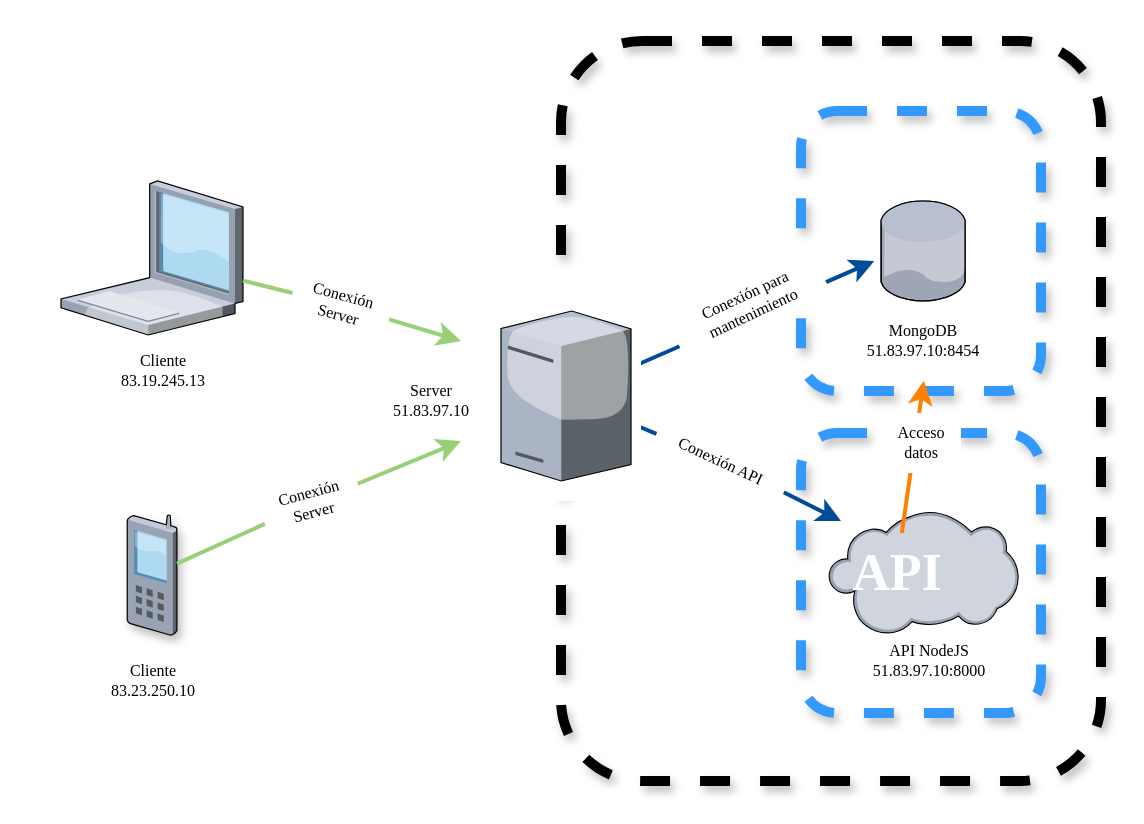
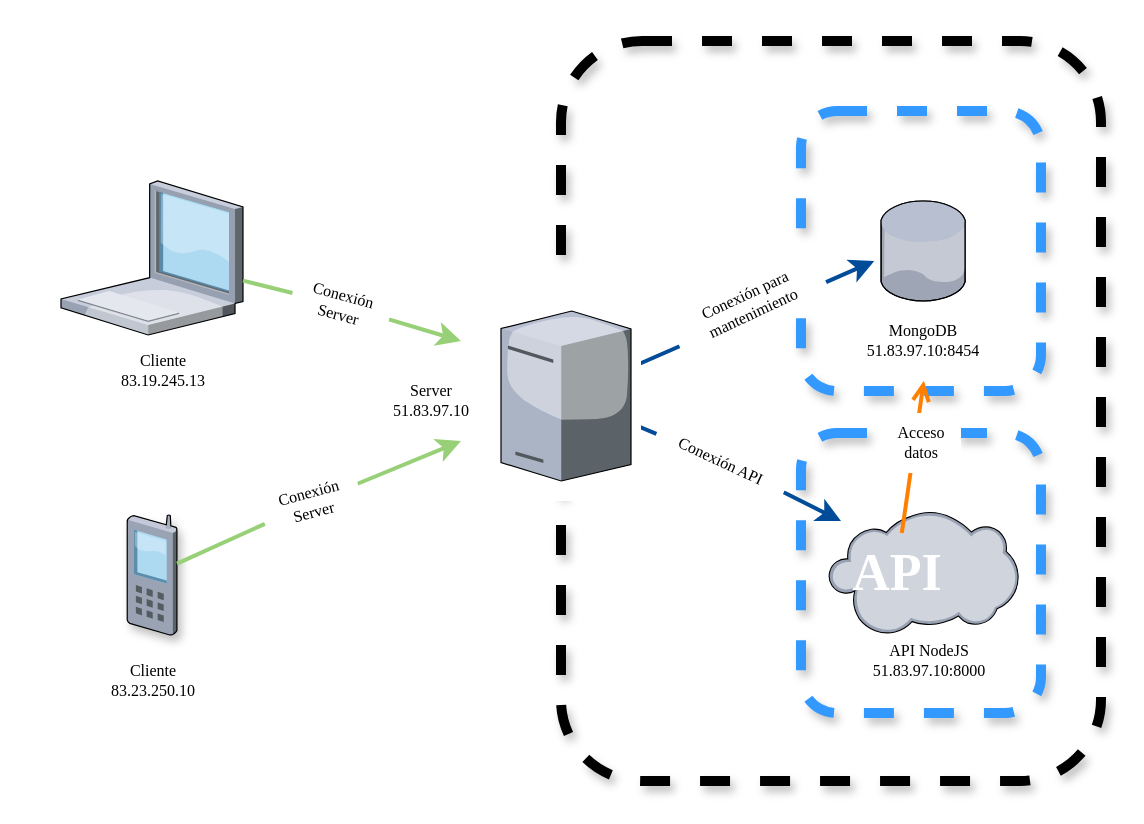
edge "API" -> "MongoDB 51.83.97.10:8454": arrowhead classic -> open
